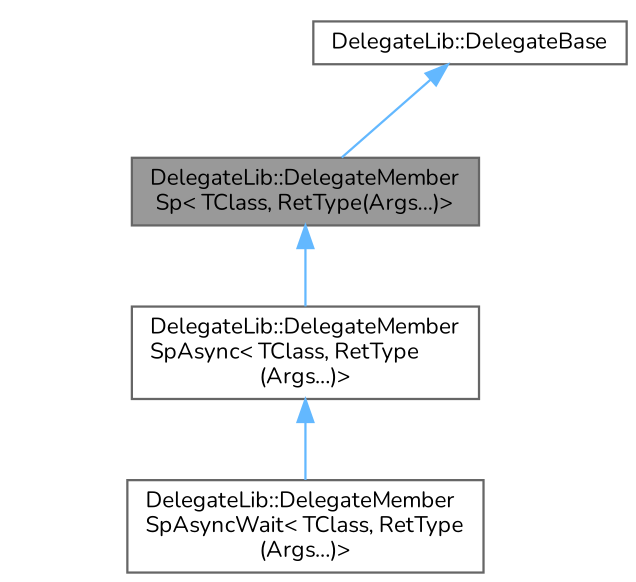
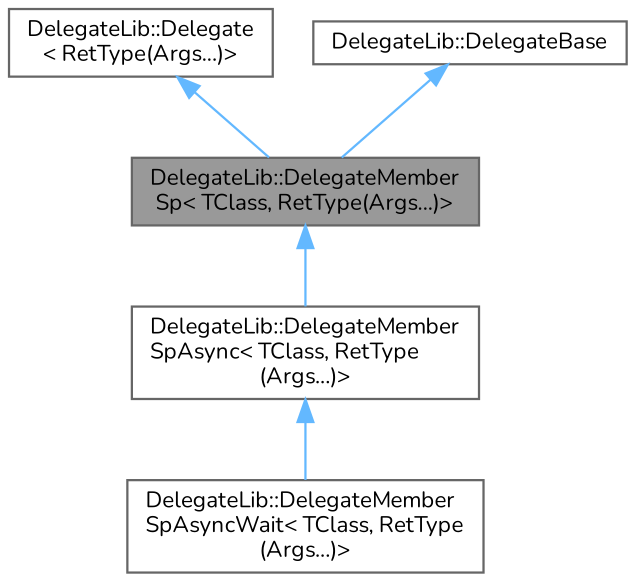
node "DelegateLib::Delegate < RetType(Args...)>": added
